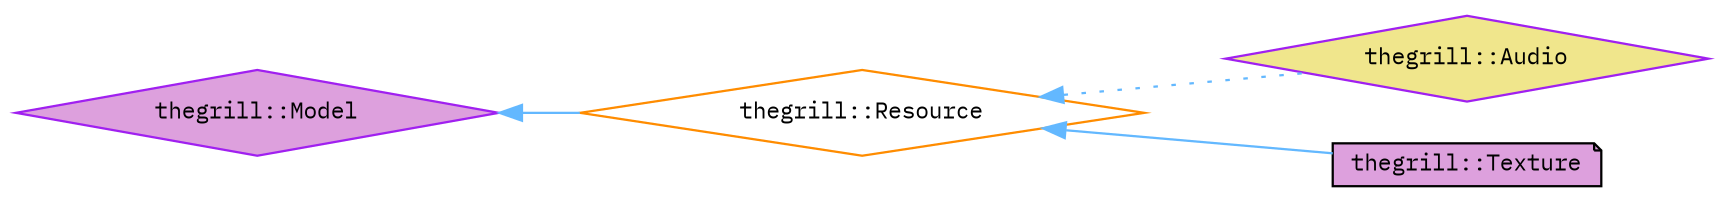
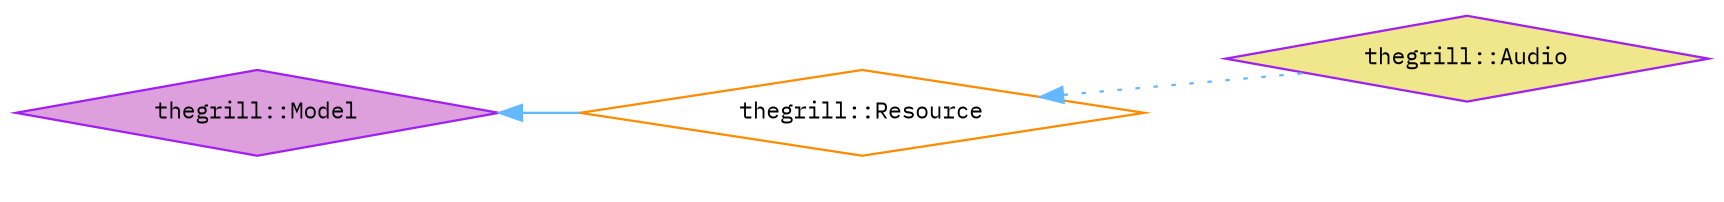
node "thegrill::Texture": removed
